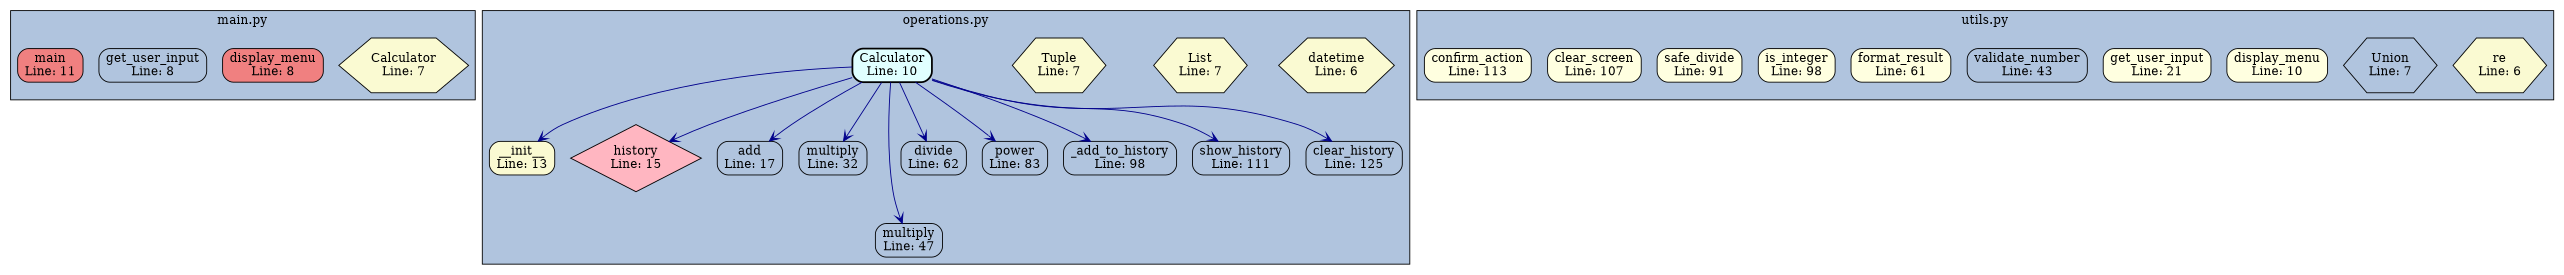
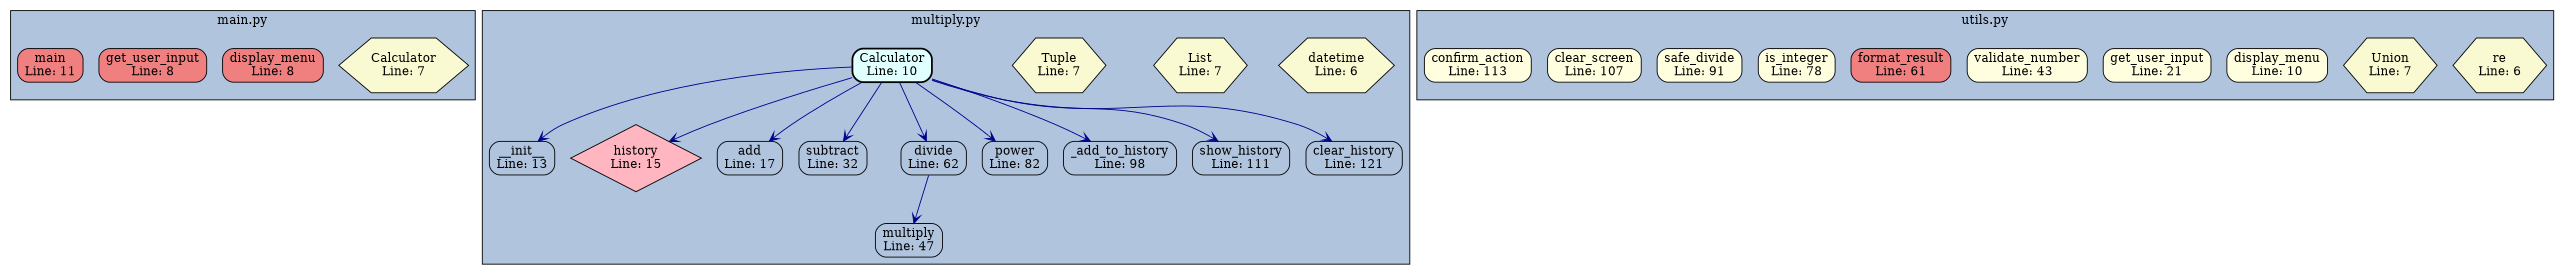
cluster "operations.py": label "operations.py" -> "multiply.py"
node "get_user_input Line: 8": fillcolor lightsteelblue -> lightcoral
node "is_integer Line: 98": label "is_integer Line: 98" -> "is_integer Line: 78"
node "format_result Line: 61": fillcolor lightyellow -> lightcoral
node "validate_number Line: 43": fillcolor lightsteelblue -> lightyellow
node "Union Line: 7": fillcolor lightsteelblue -> lightgoldenrodyellow
edge "Calculator Line: 10" -> "multiply Line: 47": now "divide Line: 62" -> "multiply Line: 47"
node "__init__ Line: 13": fillcolor lightgoldenrodyellow -> lightsteelblue
node "multiply Line: 32": label "multiply Line: 32" -> "subtract Line: 32"
node "power Line: 83": label "power Line: 83" -> "power Line: 82"
node "clear_history Line: 125": label "clear_history Line: 125" -> "clear_history Line: 121"
